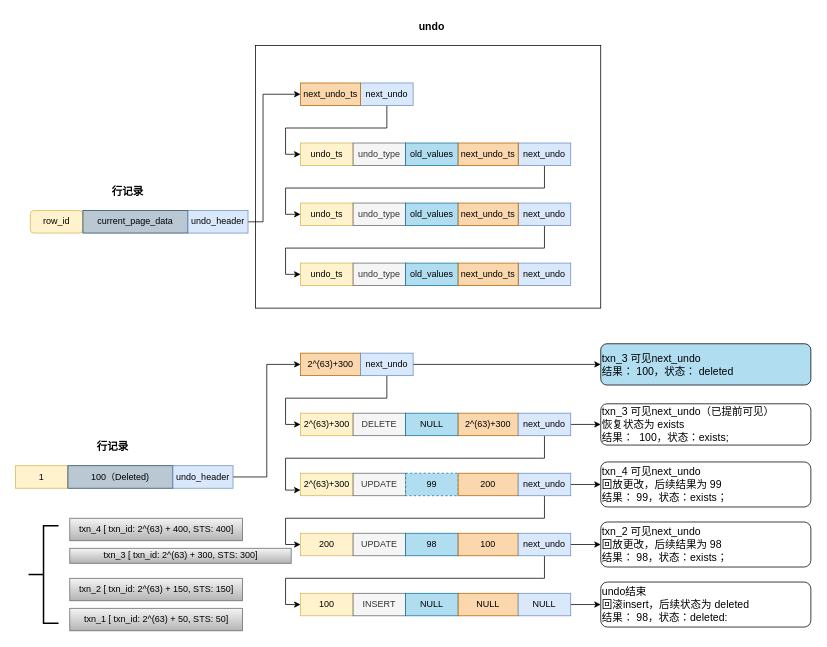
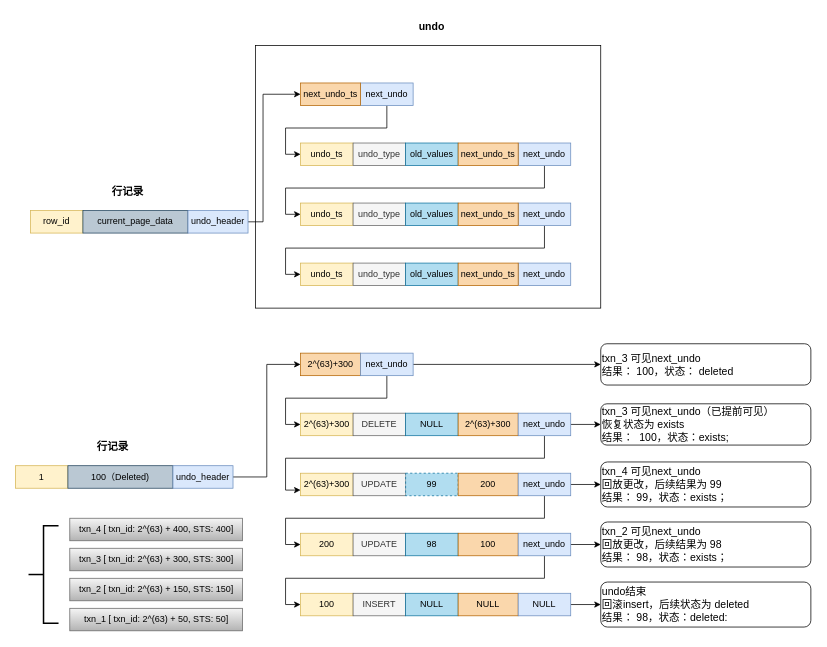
node "row_id": shape rounded rectangle -> rectangle
node "txn_3 可见next_undo 结果： 100，状态： deleted": fillcolor #b1ddf0 -> #ffffff
node "txn_3 [ txn_id: 2^(63) + 300, STS: 300]": size 221x15 -> 173x23
